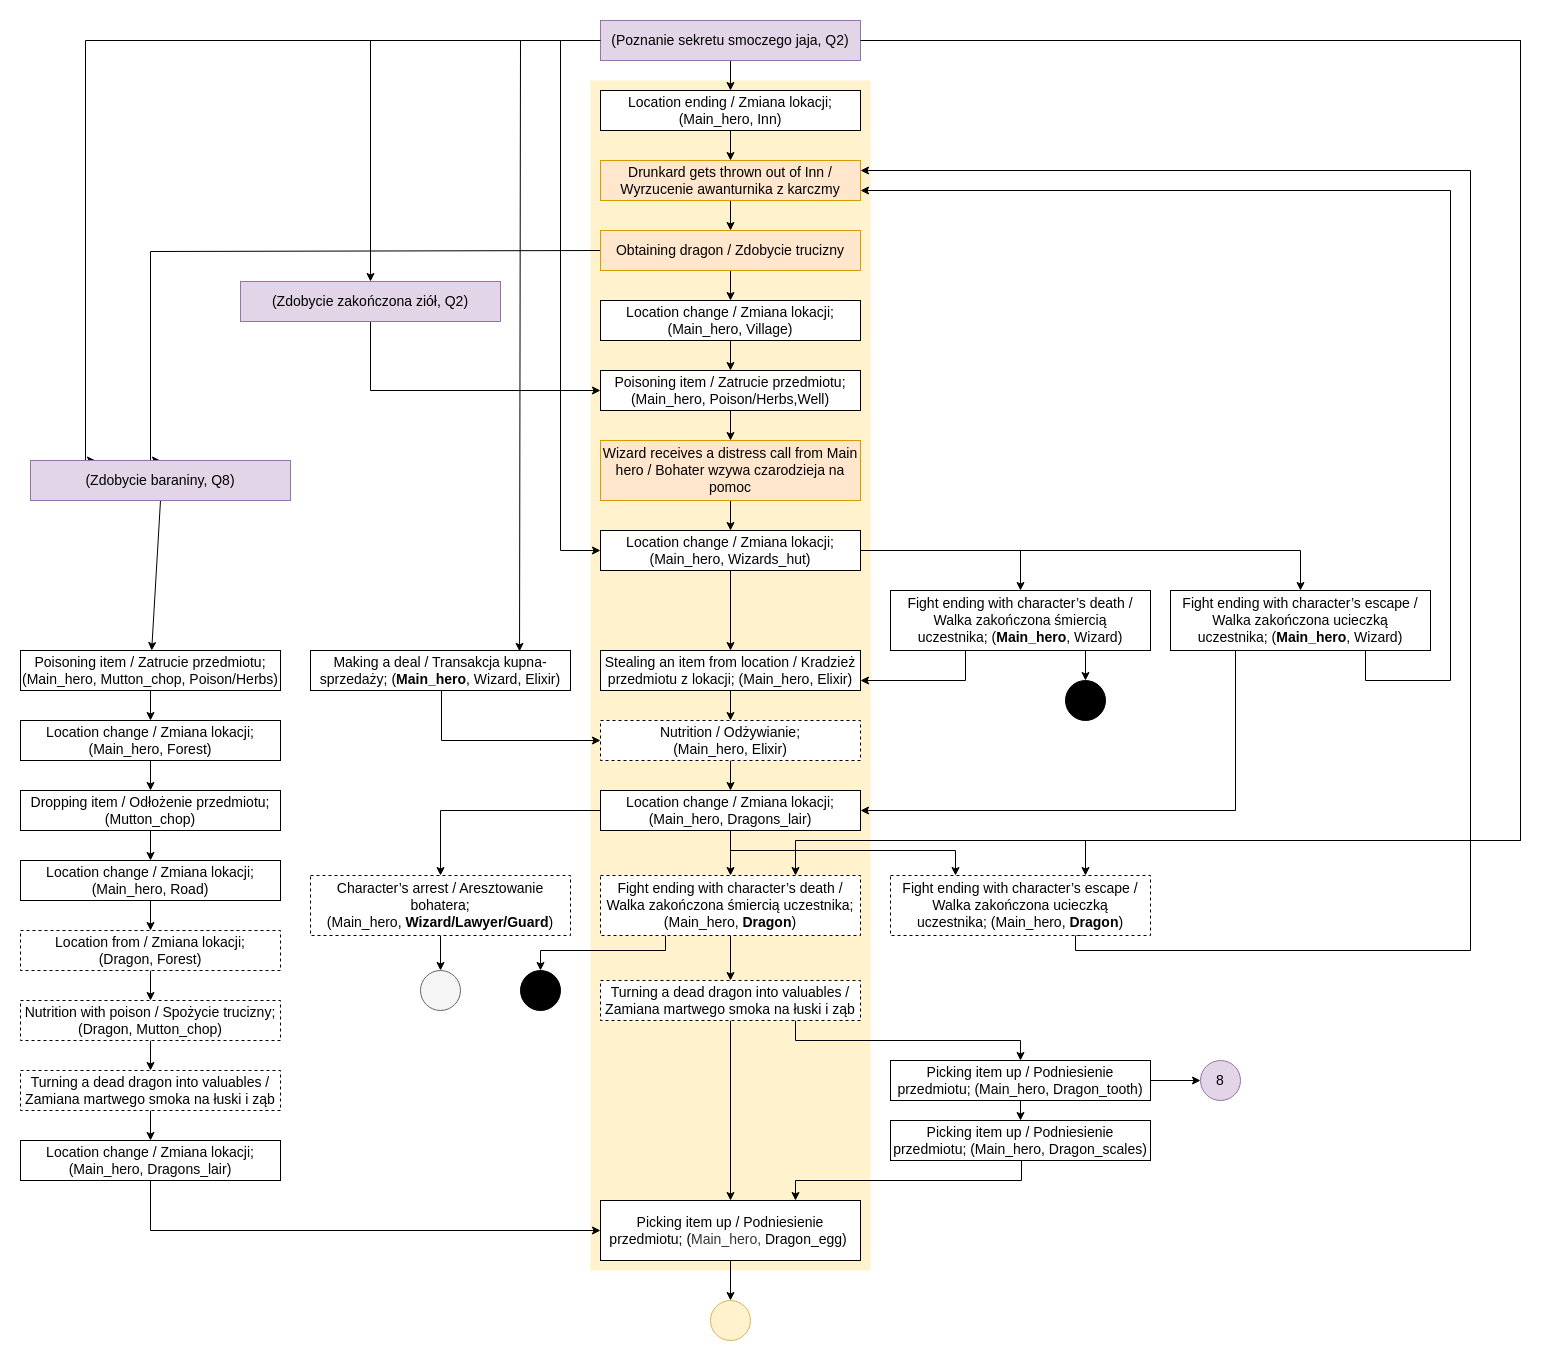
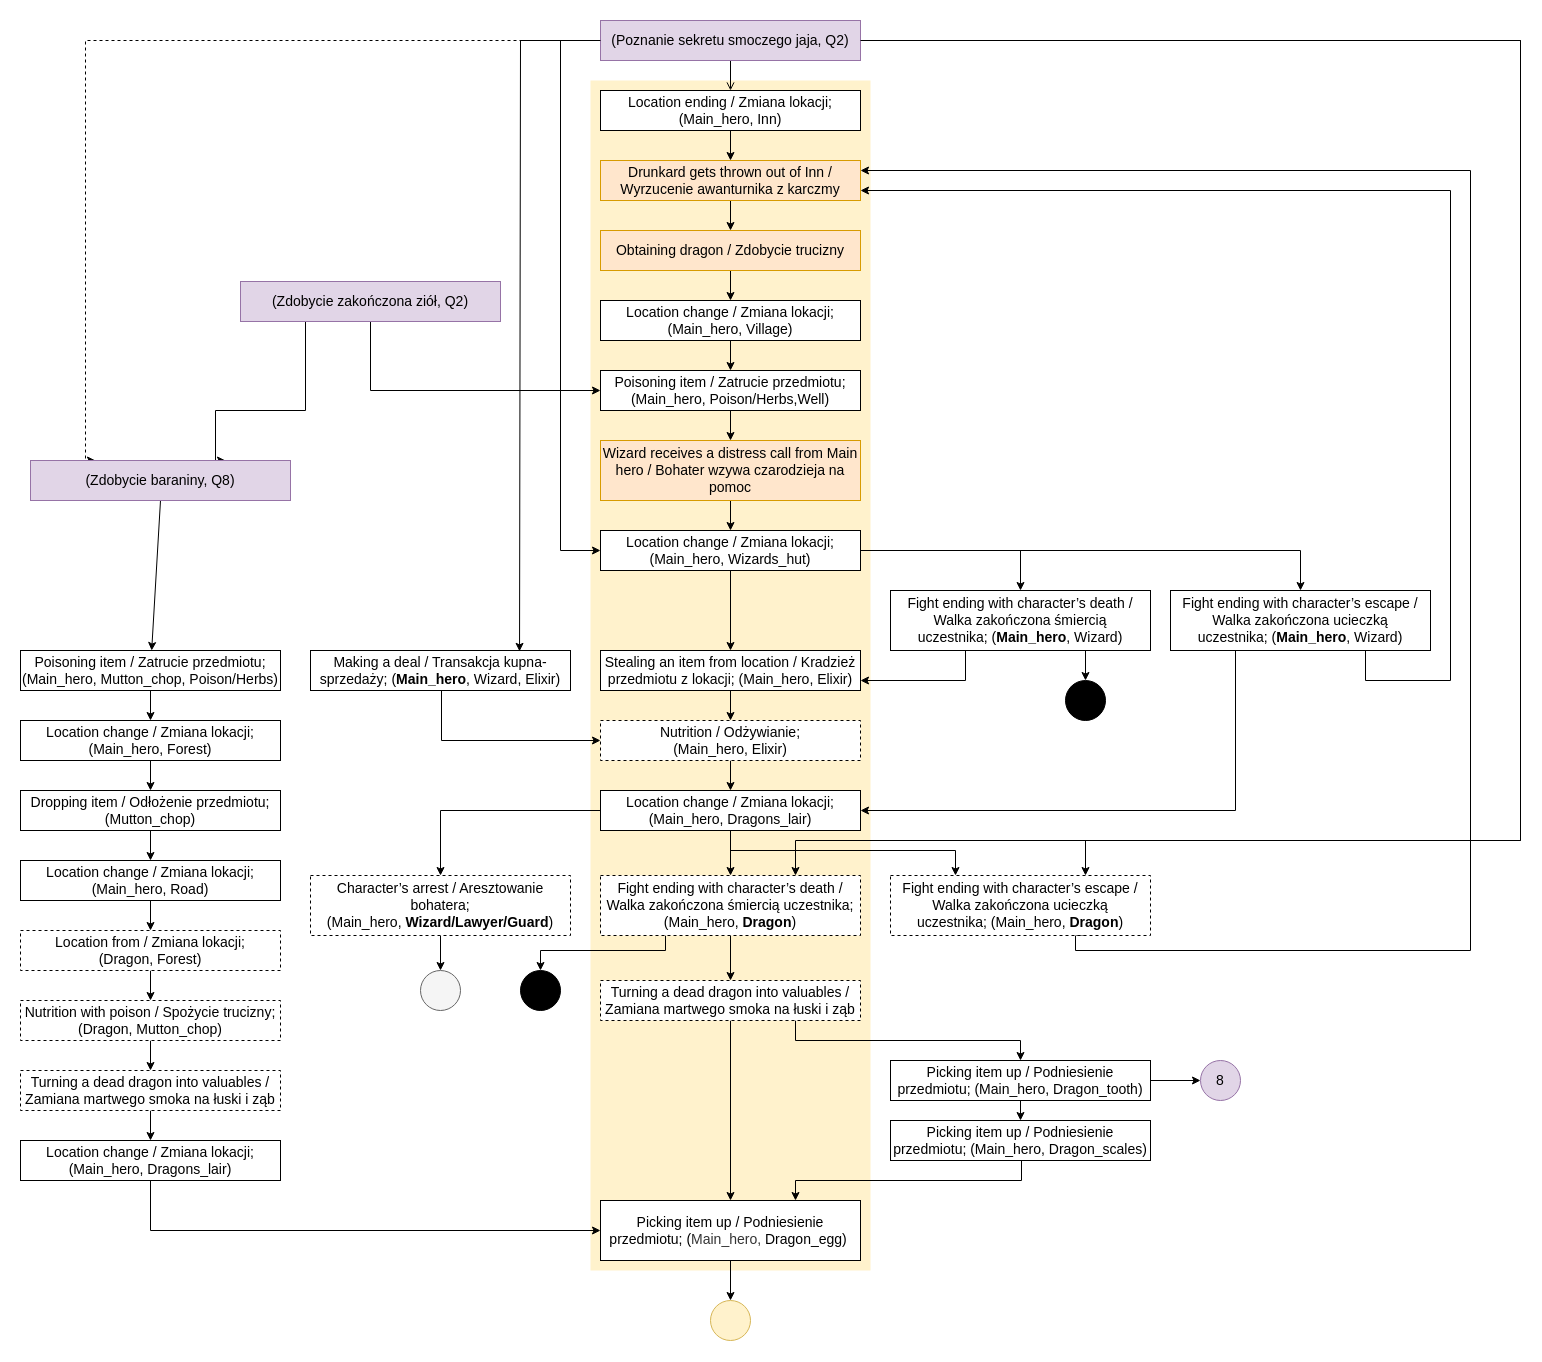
edge "(Poznanie sekretu smoczego jaja, Q2)" -> "Location ending / Zmiana lokacji; (Main_hero, Inn)": arrowhead classic -> open
edge "(Poznanie sekretu smoczego jaja, Q2)" -> "(Zdobycie baraniny, Q8)": style solid -> dashed
edge "(Poznanie sekretu smoczego jaja, Q2)" -> "(Zdobycie zakończona ziół, Q2)": removed
edge "Obtaining dragon / Zdobycie trucizny" -> "(Zdobycie baraniny, Q8)": removed
edge "(Zdobycie zakończona ziół, Q2)" -> "(Zdobycie baraniny, Q8)": added
